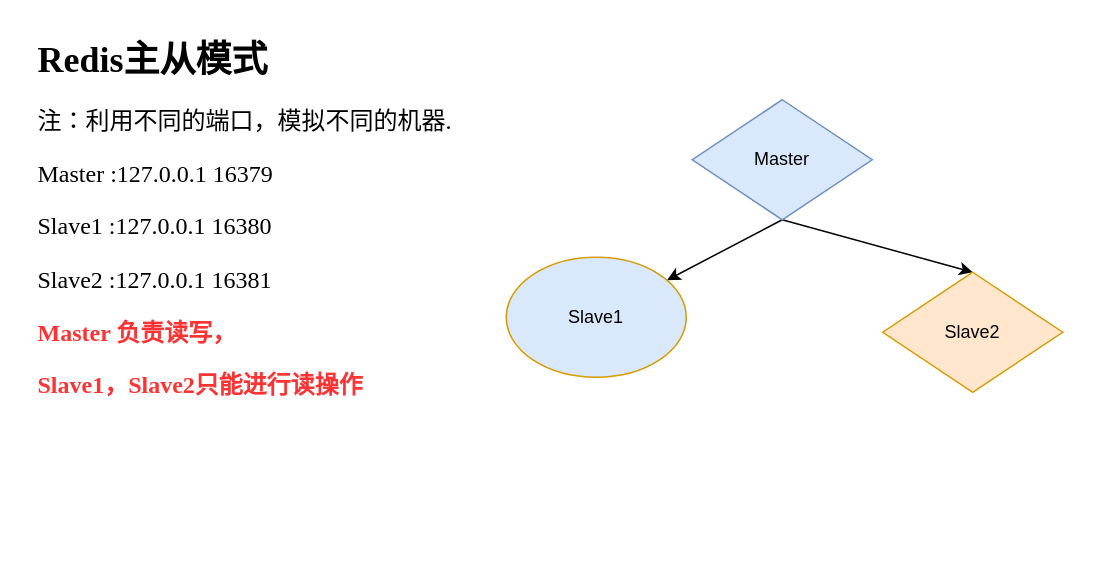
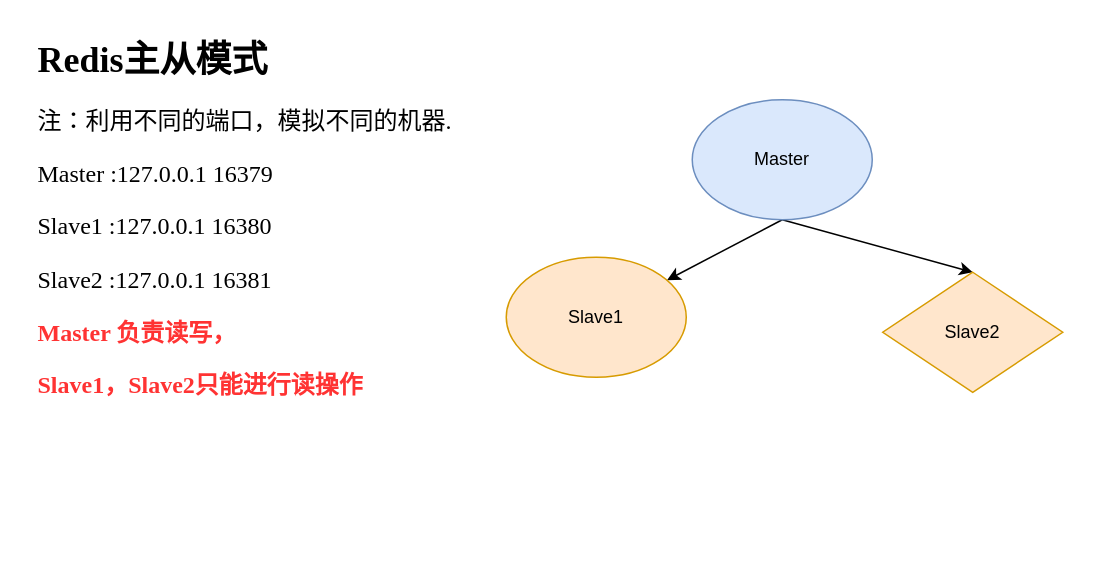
node "Master": shape diamond -> ellipse
node "Slave1": fillcolor #dae8fc -> #ffe6cc
